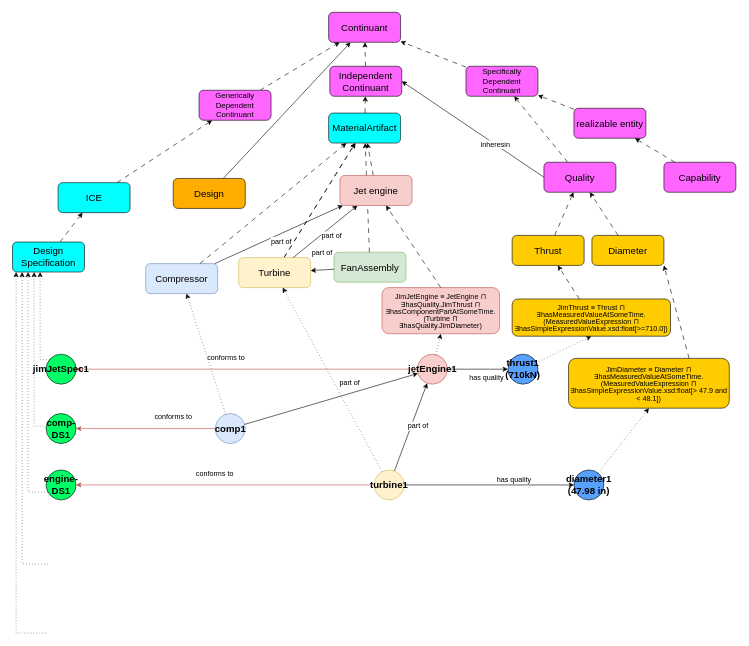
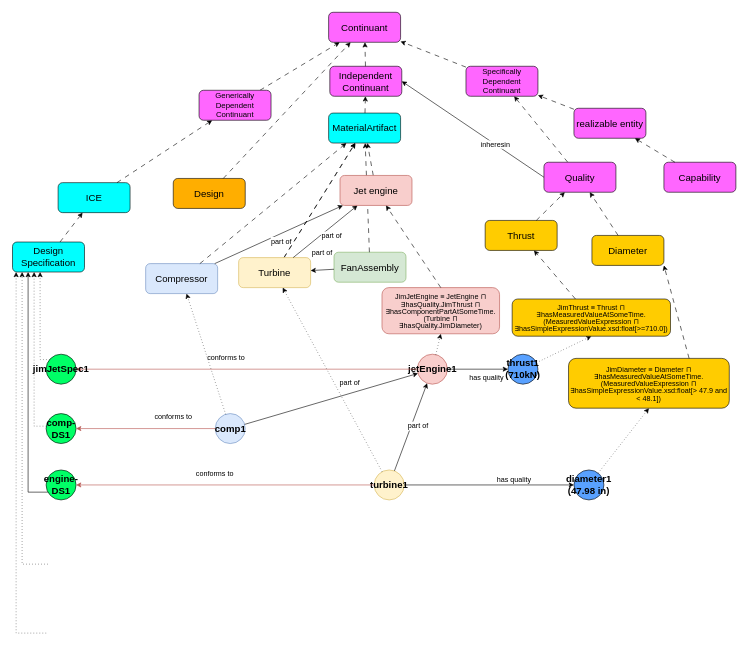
edge "Design" -> "Continuant": style solid -> dashed
node "Thrust": moved (548, 251) -> (521, 236)
edge "engine-DS1" -> "Design Specification": style dashed -> solid
